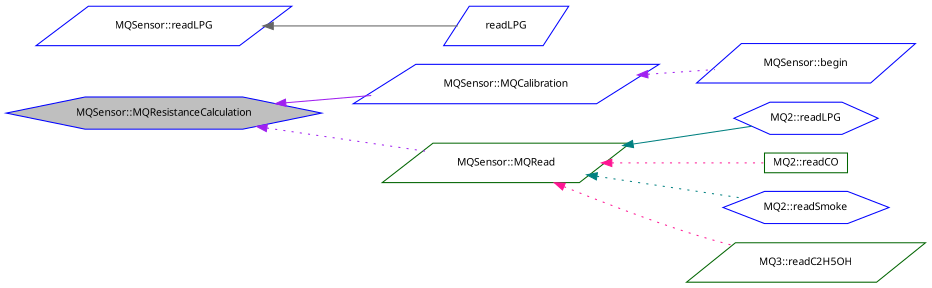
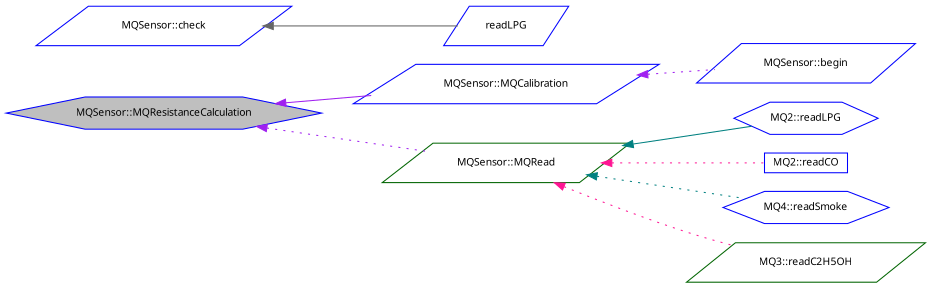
node "MQSensor::readLPG": label "MQSensor::readLPG" -> "MQSensor::check"
node "MQ2::readCO": color darkgreen -> blue
node "MQ2::readSmoke": label "MQ2::readSmoke" -> "MQ4::readSmoke"
